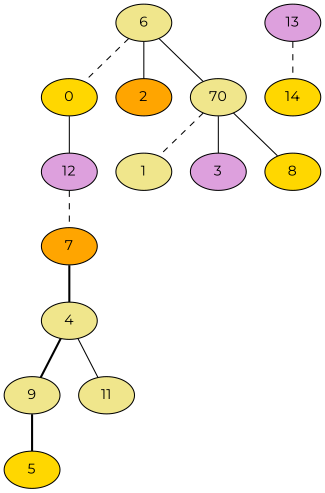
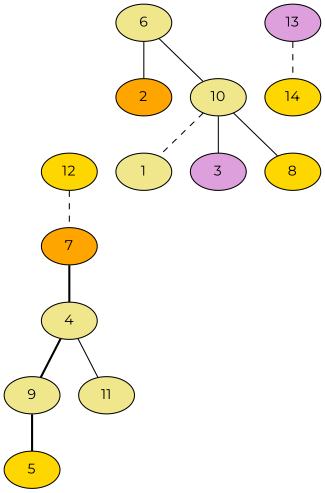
node "0": removed
node "70": label "70" -> "10"
node "12": fillcolor plum -> gold
